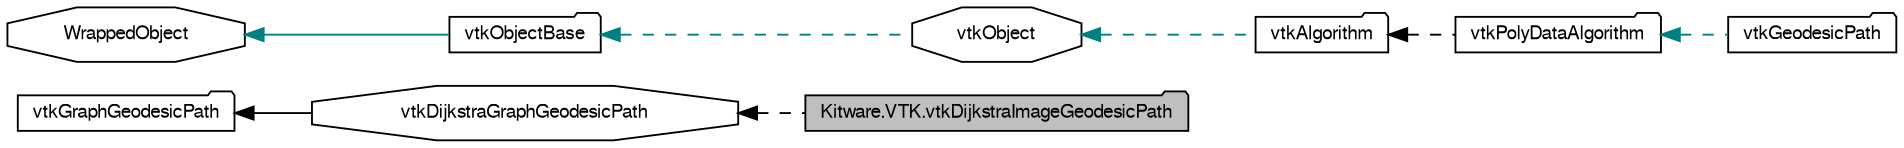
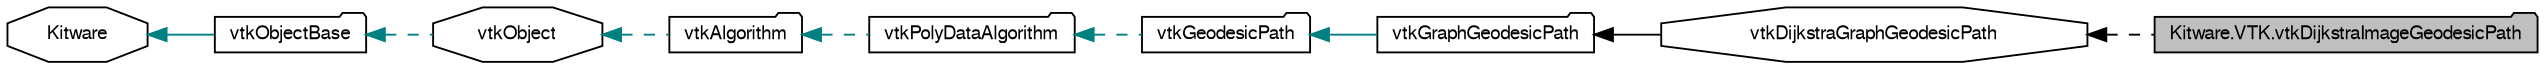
node "WrappedObject": label "WrappedObject" -> "Kitware"
edge "vtkGraphGeodesicPath" -> "vtkGeodesicPath": added
edge "vtkPolyDataAlgorithm" -> "vtkAlgorithm": color black -> teal
